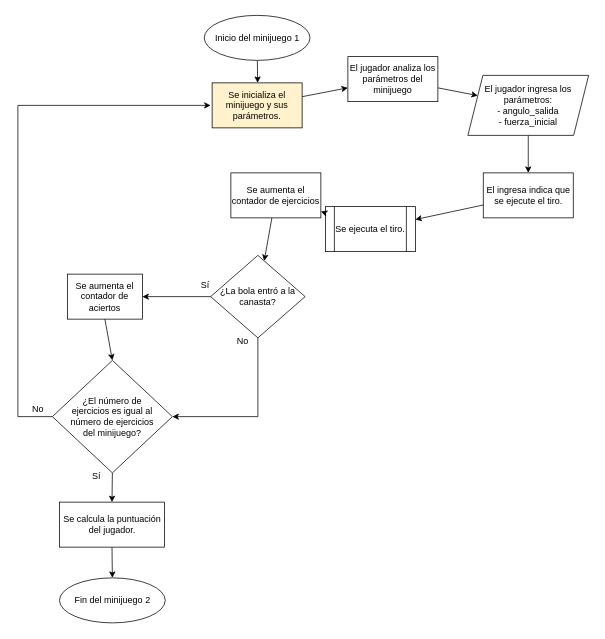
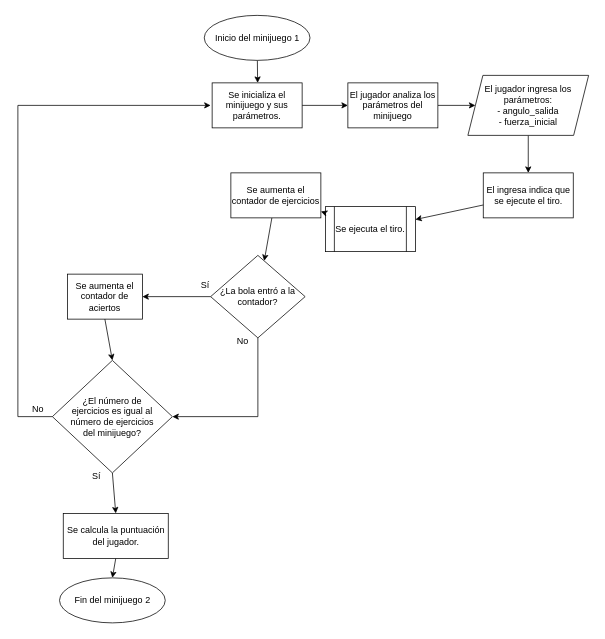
node "El jugador analiza los parámetros del minijuego": moved (393, 79) -> (393, 105)
node "Se inicializa el minijuego y sus parámetros.": fillcolor #fff2cc -> #ffffff
node "¿La bola entró a la canasta?": label "¿La bola entró a la canasta?" -> "¿La bola entró a la contador?"
node "Se calcula la puntuación del jugador.": moved (112, 525) -> (116, 536)
